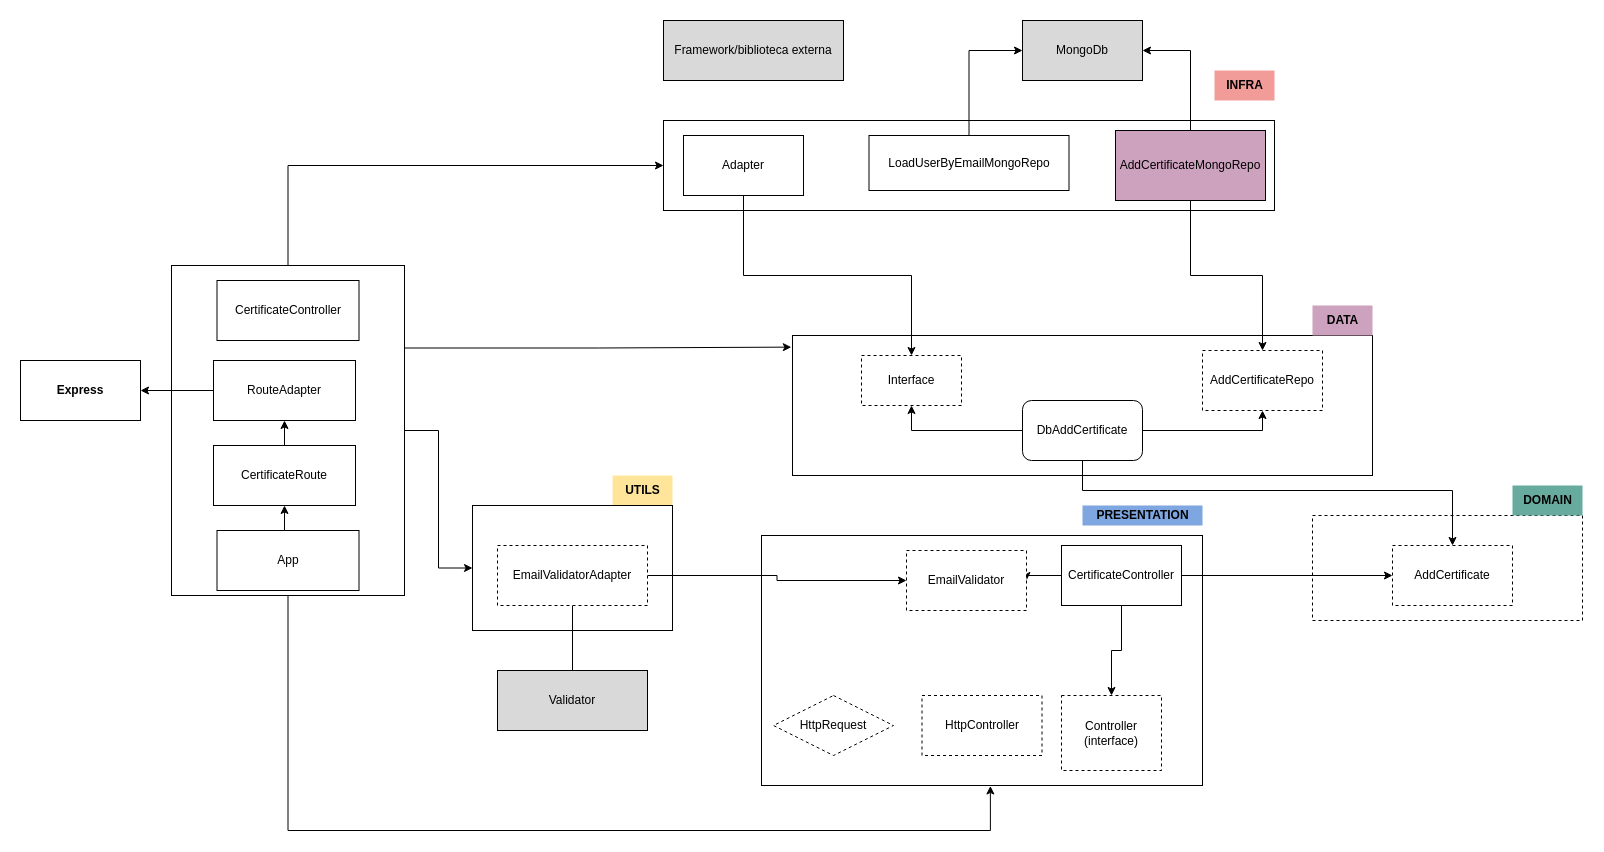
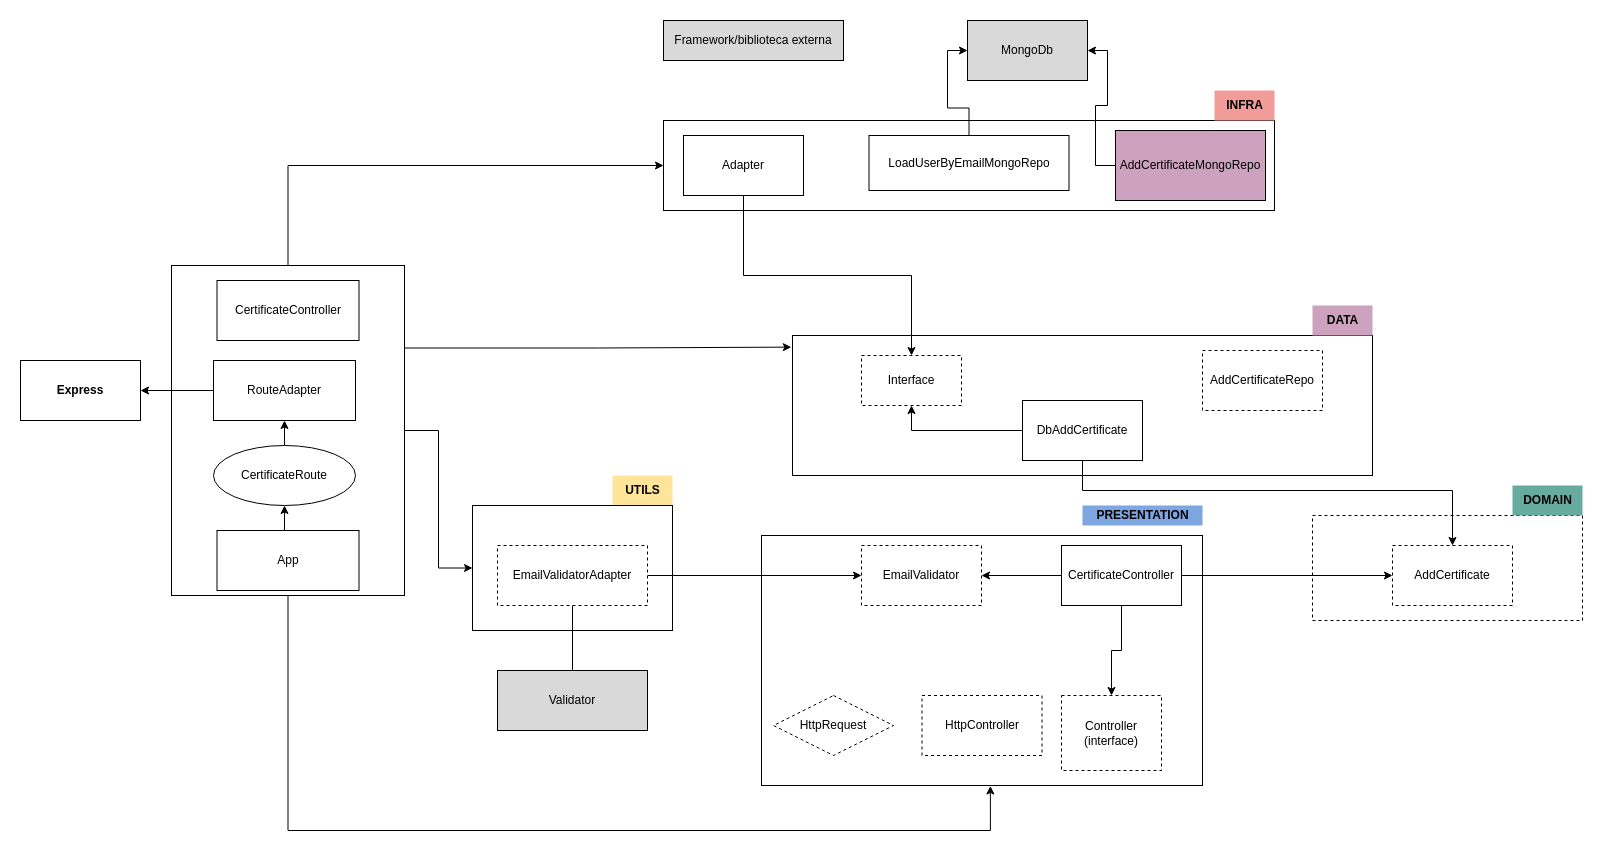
node "Framework/biblioteca externa": size 180x60 -> 180x40
node "MongoDb": moved (1083, 51) -> (1028, 51)
node "INFRA": moved (1245, 86) -> (1245, 106)
edge "AddCertificateMongoRepo" -> "AddCertificateRepo": removed
node "DbAddCertificate": shape rounded rectangle -> rectangle
edge "DbAddCertificate" -> "AddCertificateRepo": removed
node "CertificateRoute": shape rectangle -> ellipse
node "EmailValidator": moved (967, 581) -> (922, 576)
